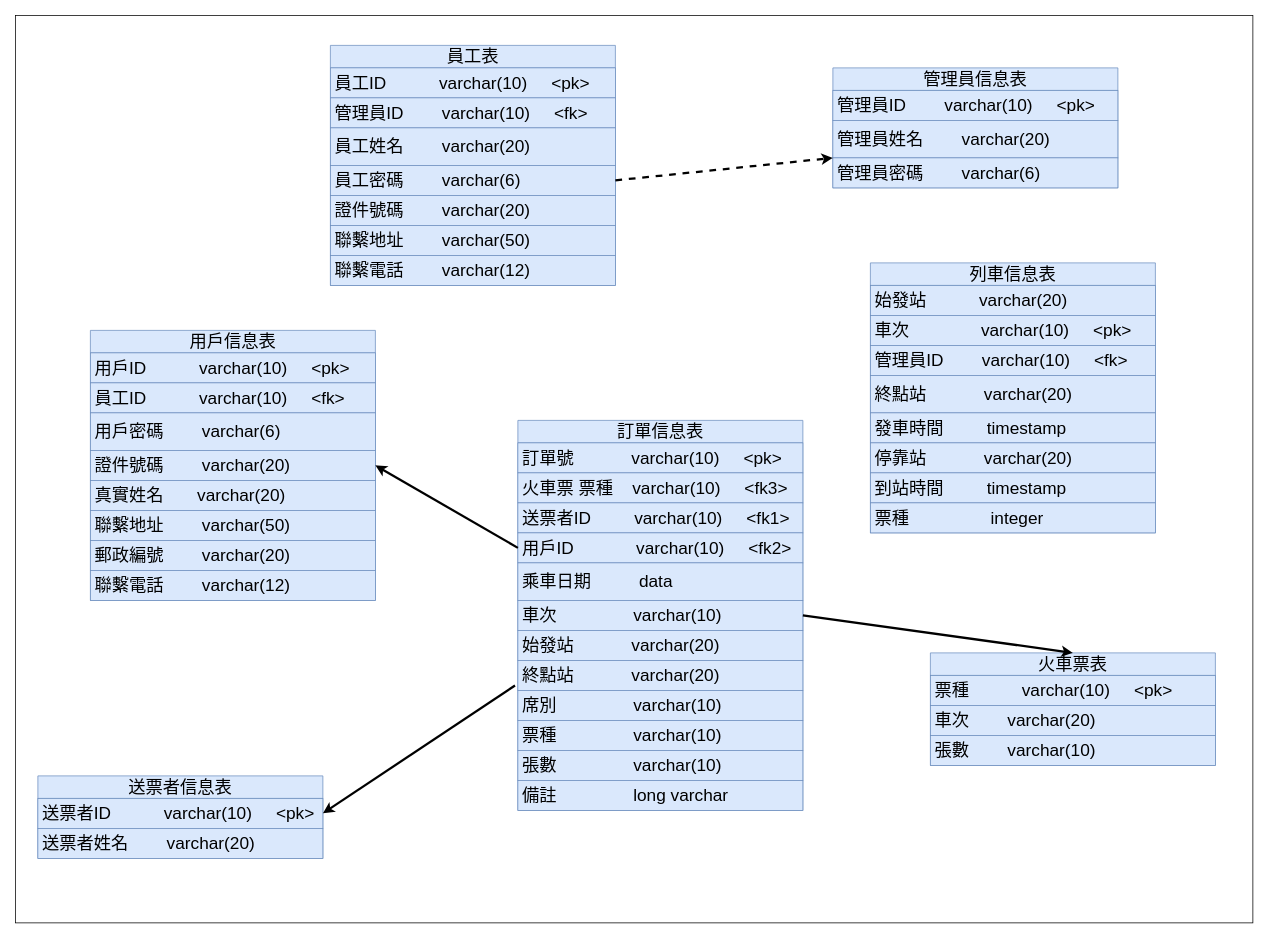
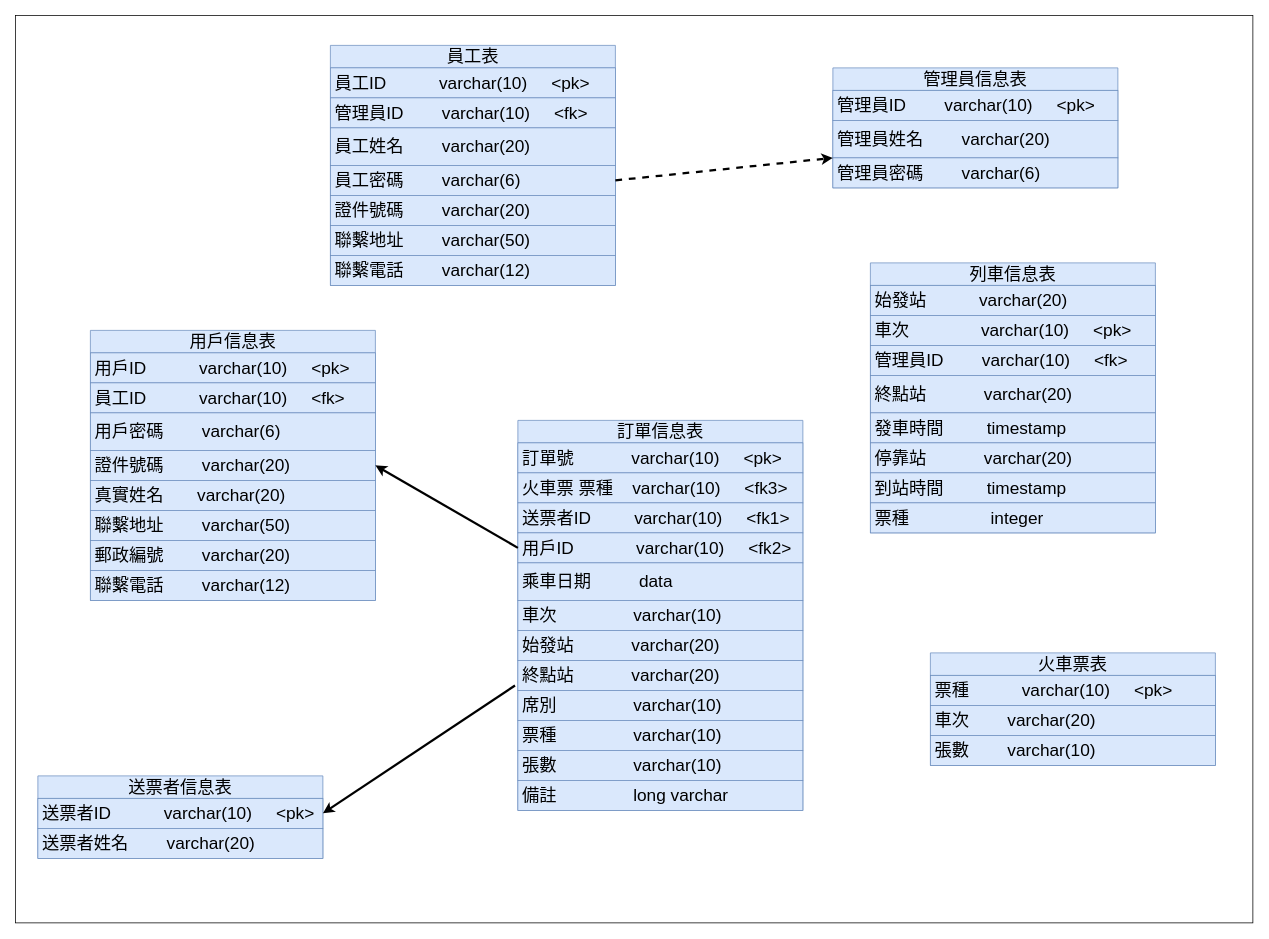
edge "車次 varchar(10)" -> "火車票表": removed
